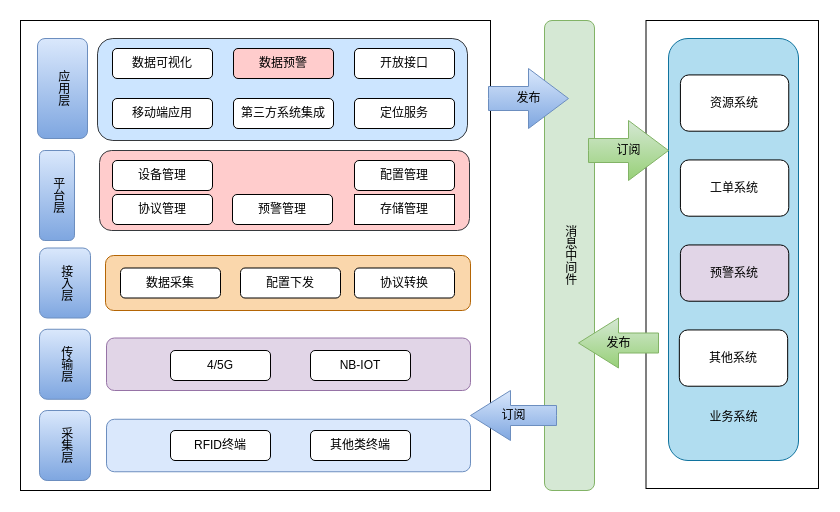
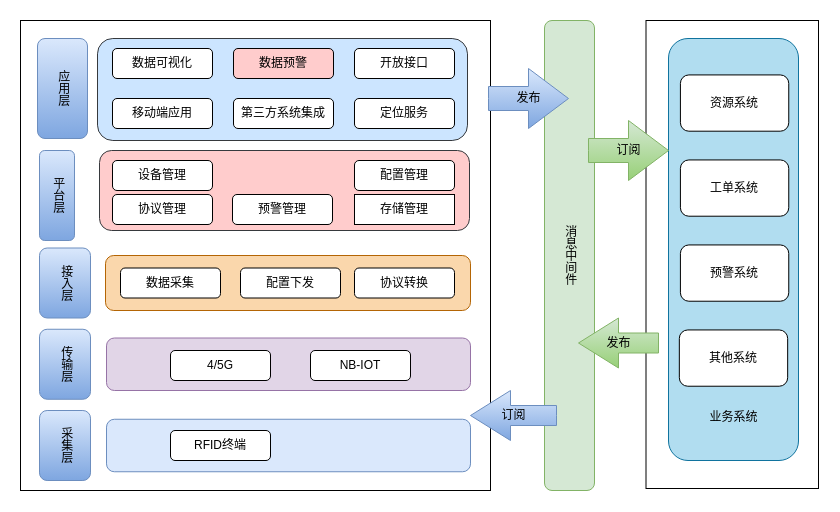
node "预警系统": fillcolor #e1d5e7 -> #ffffff
node "其他类终端": removed
